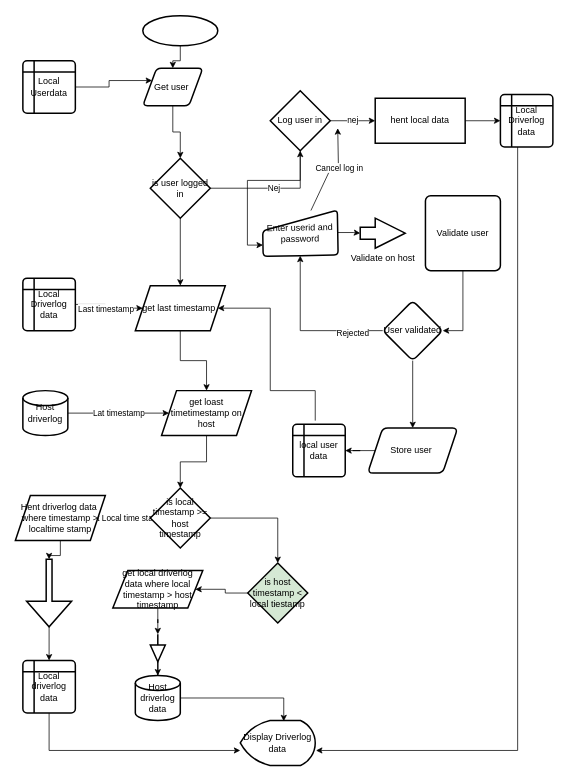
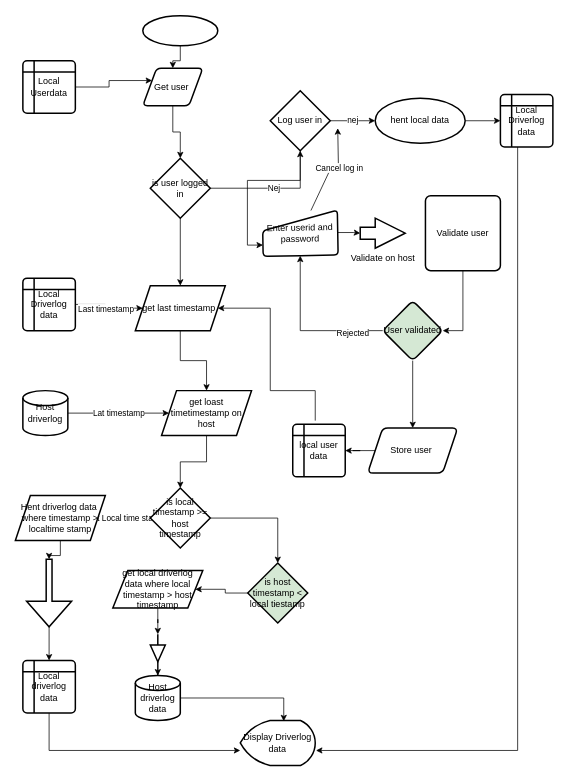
node "hent local data": shape rectangle -> ellipse
node "User validated": fillcolor #ffffff -> #d5e8d4
